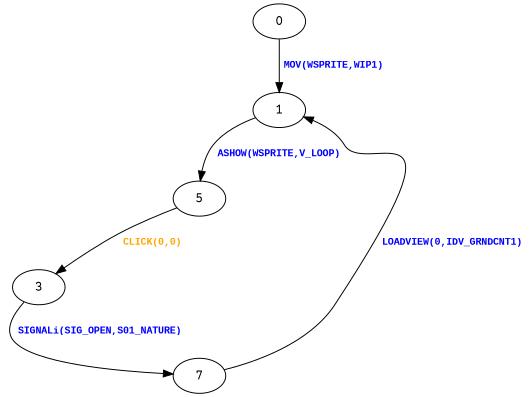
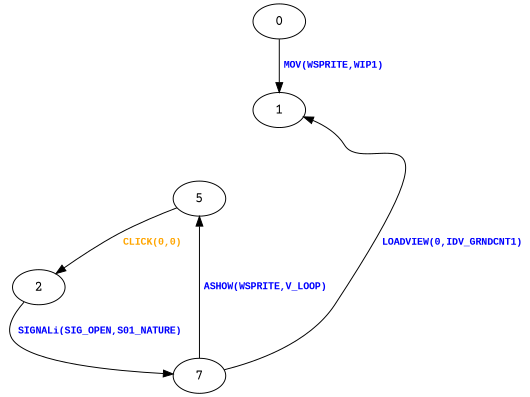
edge "1" -> "5": now "7" -> "5"
node "3": label "3" -> "2"
